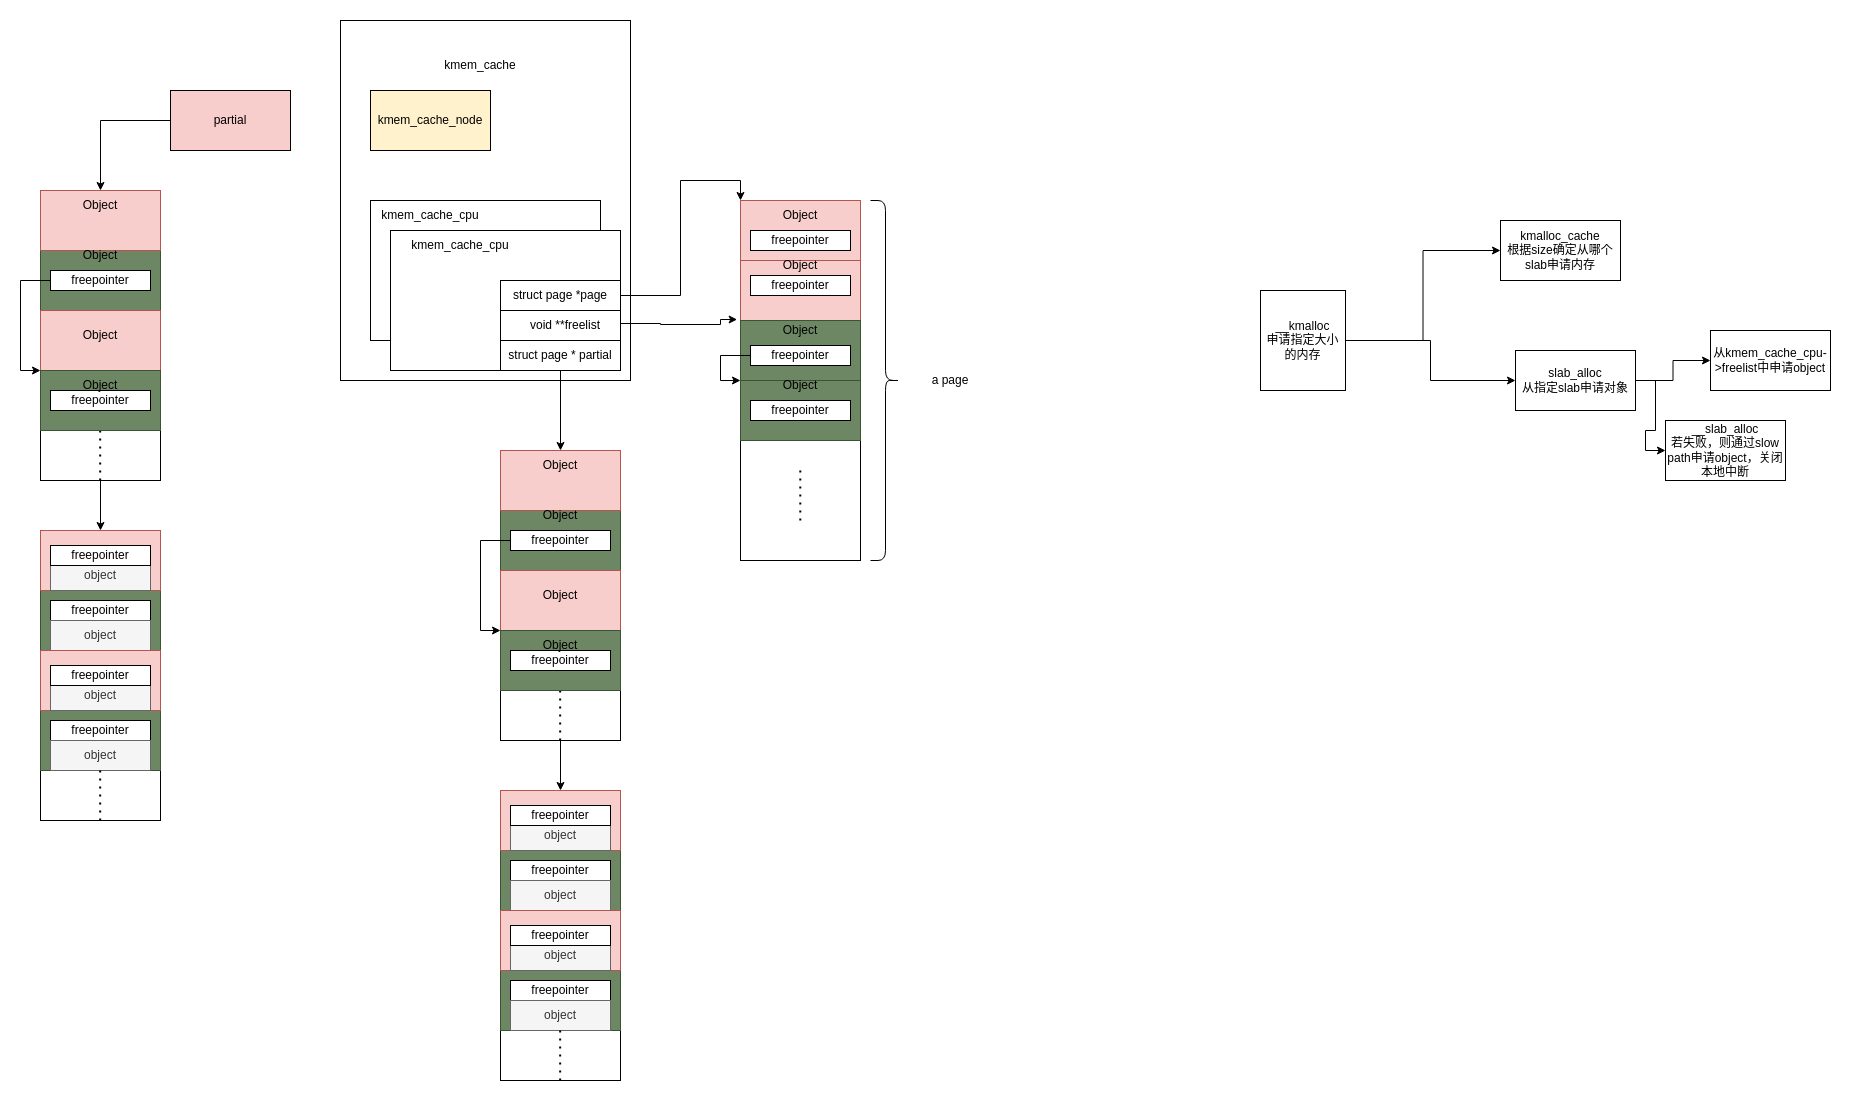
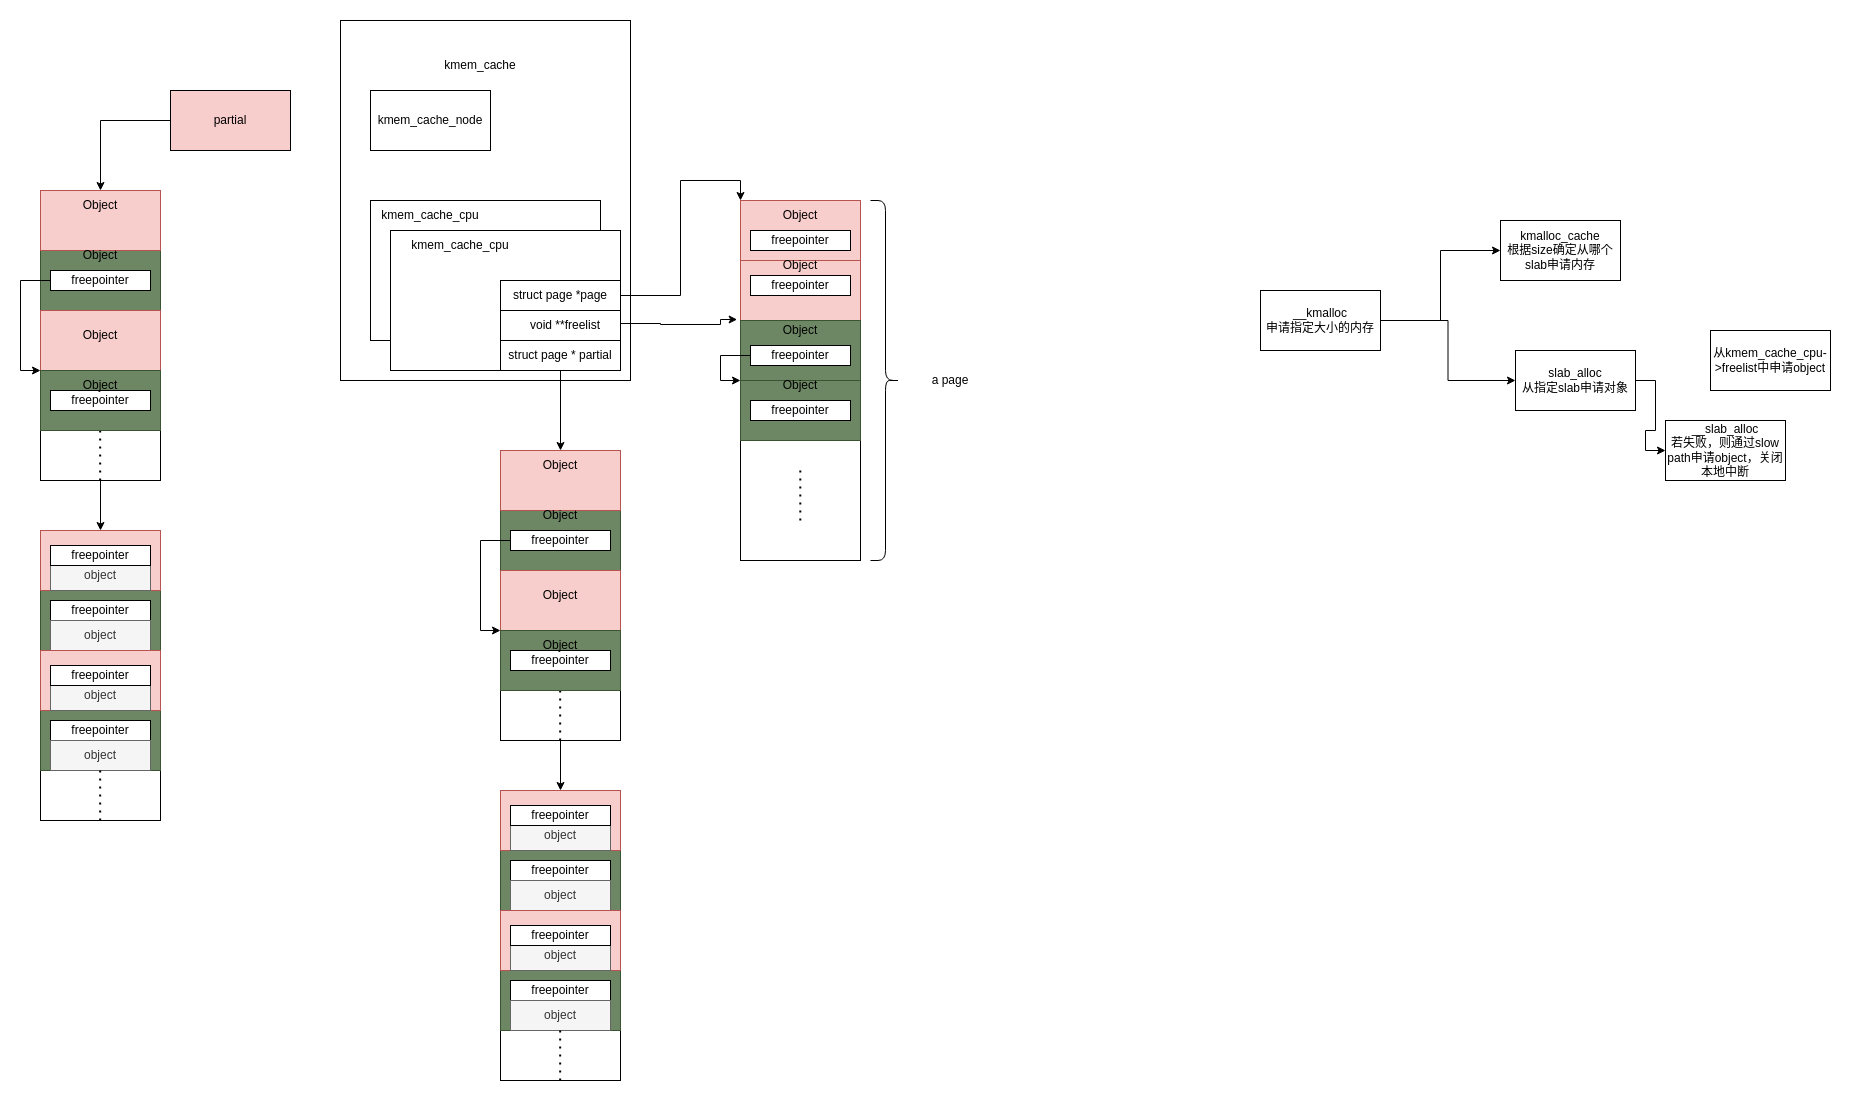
node "kmem_cache_node": fillcolor #fff2cc -> #ffffff
node "__kmalloc 申请指定大小的内存": size 85x100 -> 120x60
edge "slab_alloc 从指定slab申请对象" -> "从kmem_cache_cpu->freelist中申请object": removed
